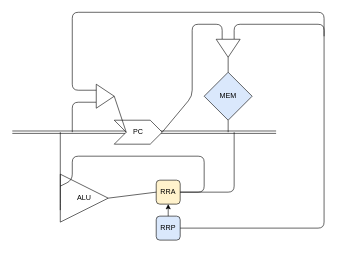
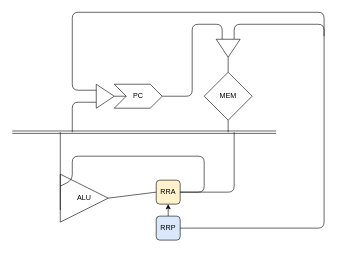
node "MEM": fillcolor #dae8fc -> #ffffff
node "PC": moved (138, 132) -> (138, 96)
